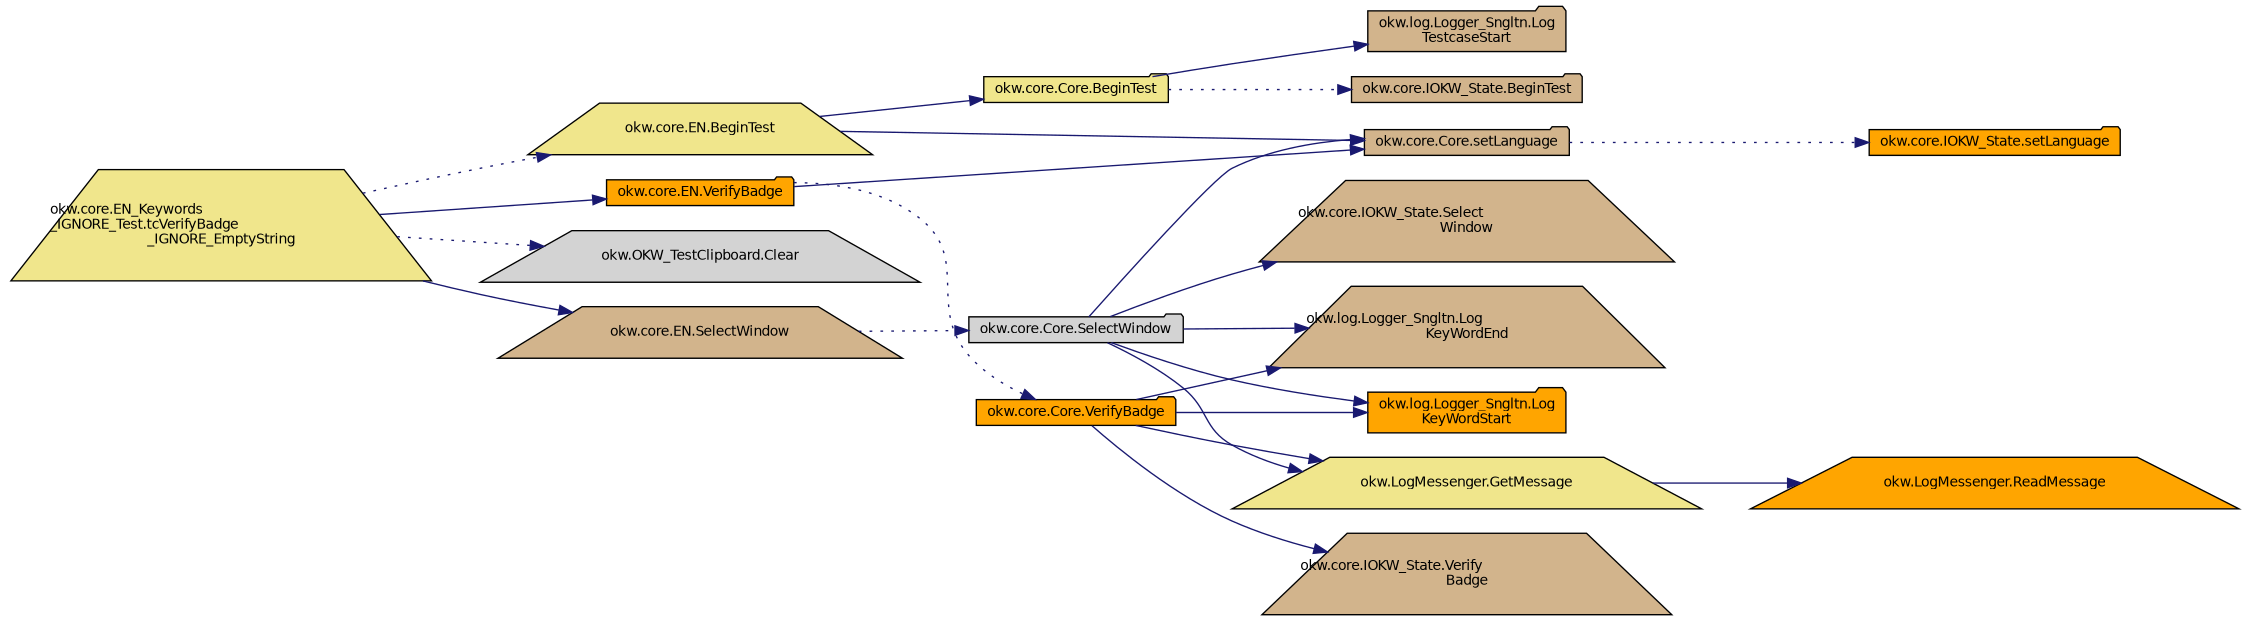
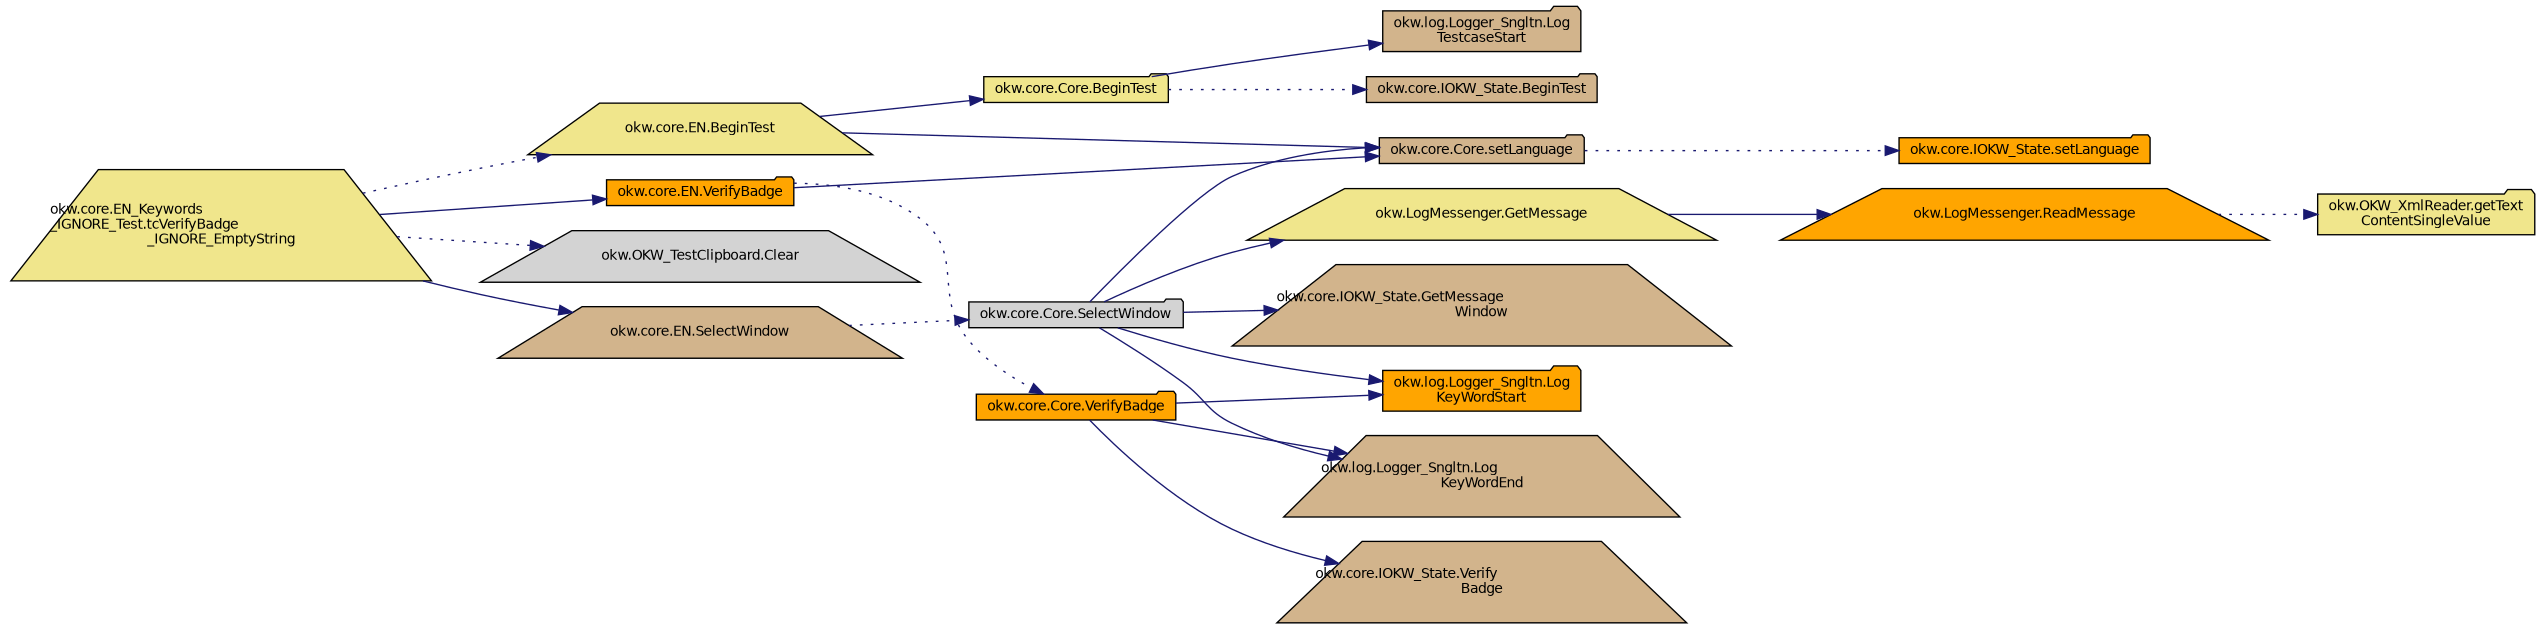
node "okw.OKW_XmlReader.getText ContentSingleValue": added
node "okw.core.IOKW_State.Select Window": label "okw.core.IOKW_State.Select Window" -> "okw.core.IOKW_State.GetMessage Window"
edge "okw.core.Core.VerifyBadge" -> "okw.LogMessenger.GetMessage": removed
